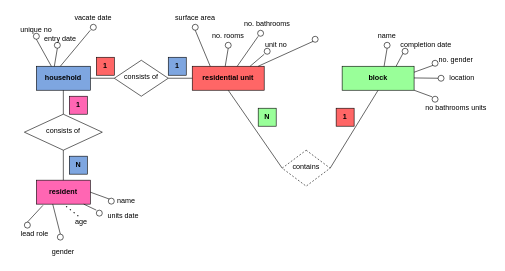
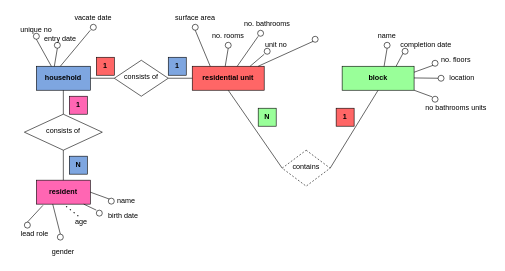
node "no. gender": label "no. gender" -> "no. floors"
node "units date": label "units date" -> "birth date"
